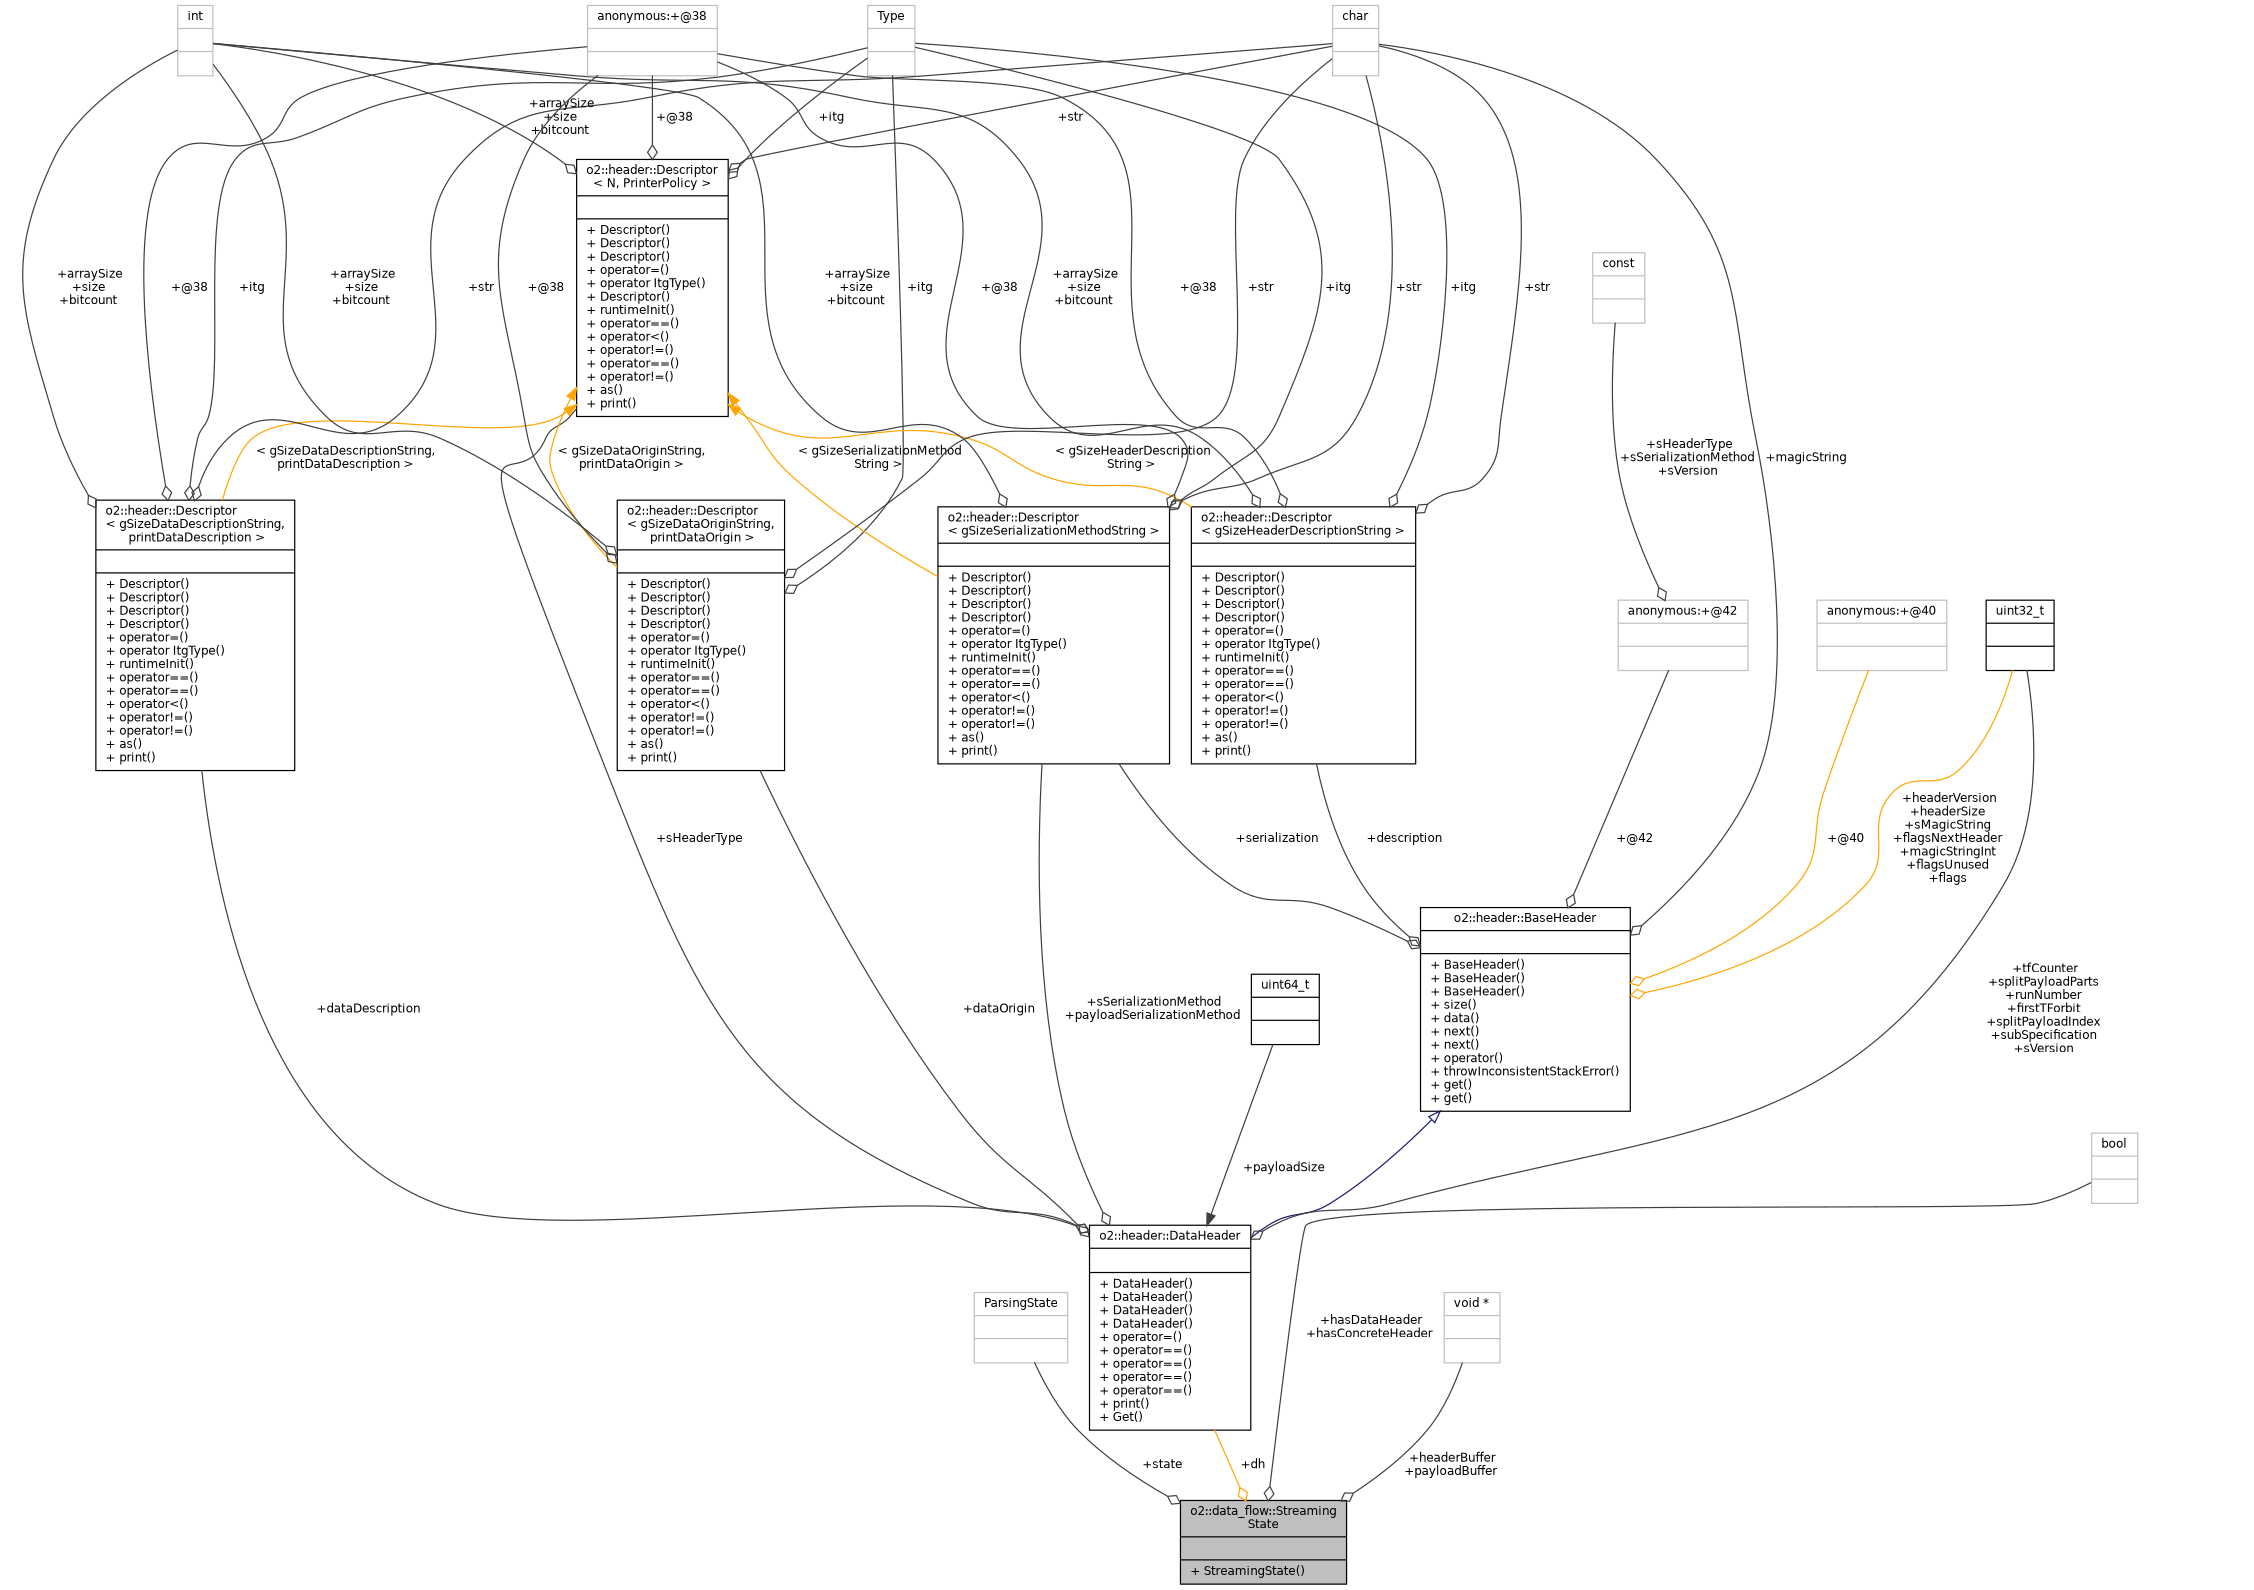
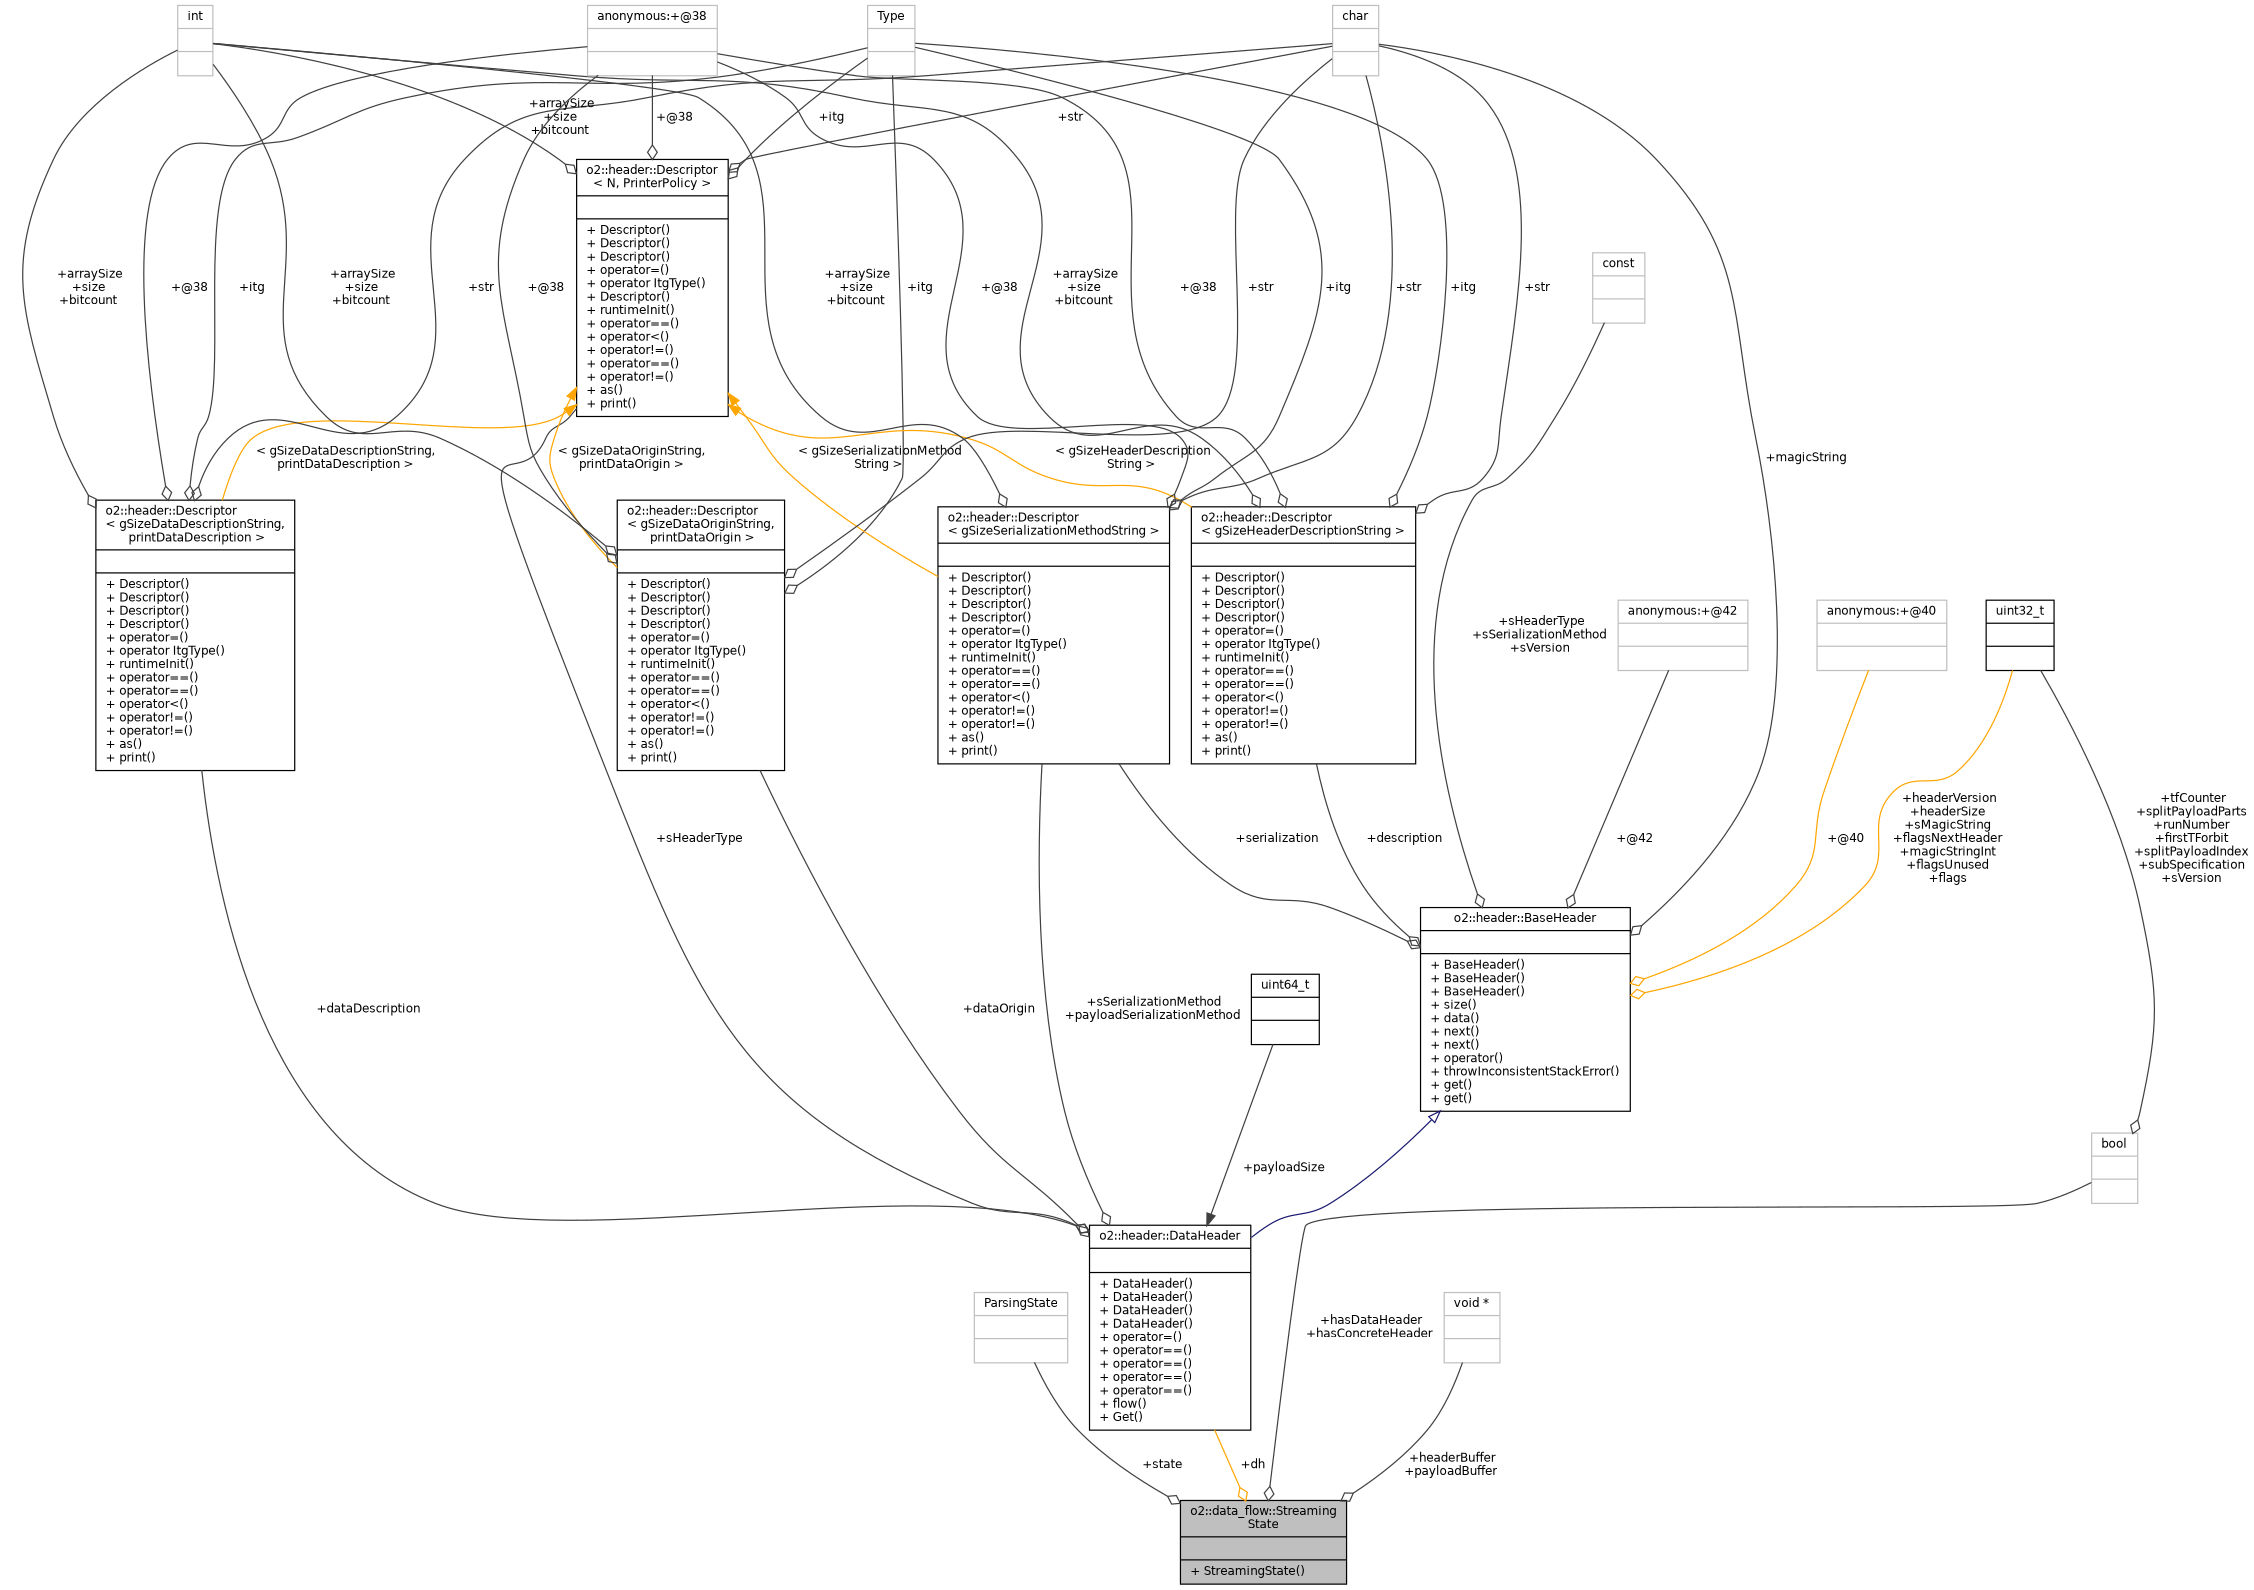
edge "const" -> "anonymous:+@42": now "const" -> "o2::header::BaseHeader"
edge "uint32_t" -> "o2::header::DataHeader": now "uint32_t" -> "bool"
node "o2::header::DataHeader": text "+ print()" -> "+ flow()"
